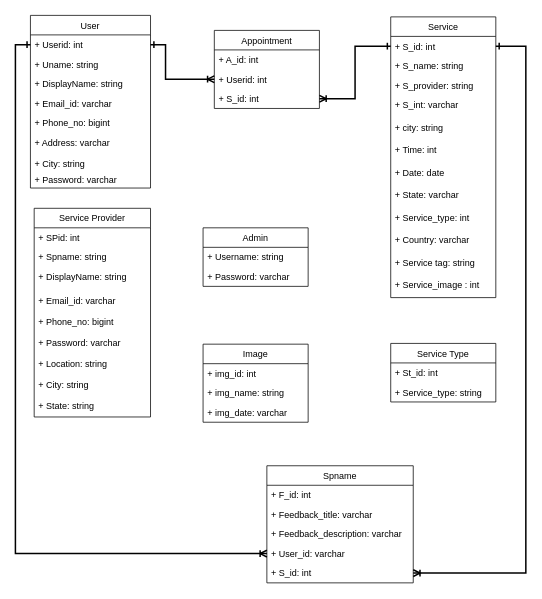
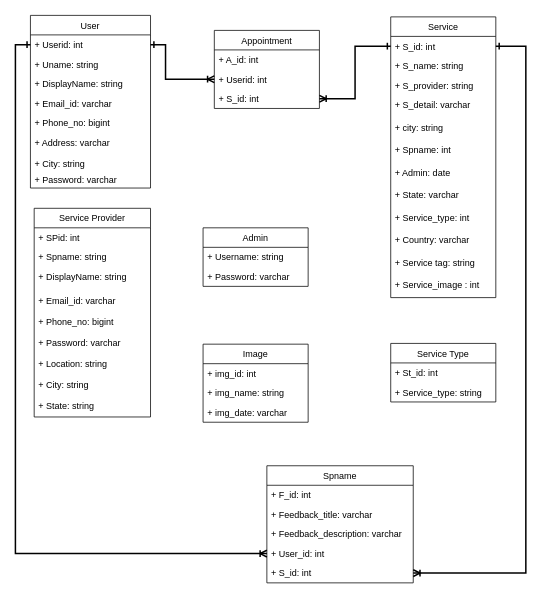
node "+ S_int: varchar": label "+ S_int: varchar" -> "+ S_detail: varchar"
node "+ Time: int": label "+ Time: int" -> "+ Spname: int"
node "+ Date: date": label "+ Date: date" -> "+ Admin: date"
node "+ User_id: varchar": label "+ User_id: varchar" -> "+ User_id: int"
